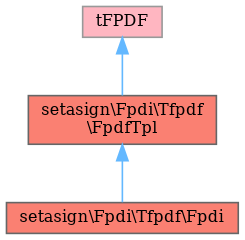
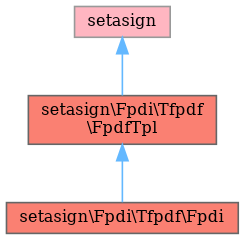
node "tFPDF": label "tFPDF" -> "setasign"
